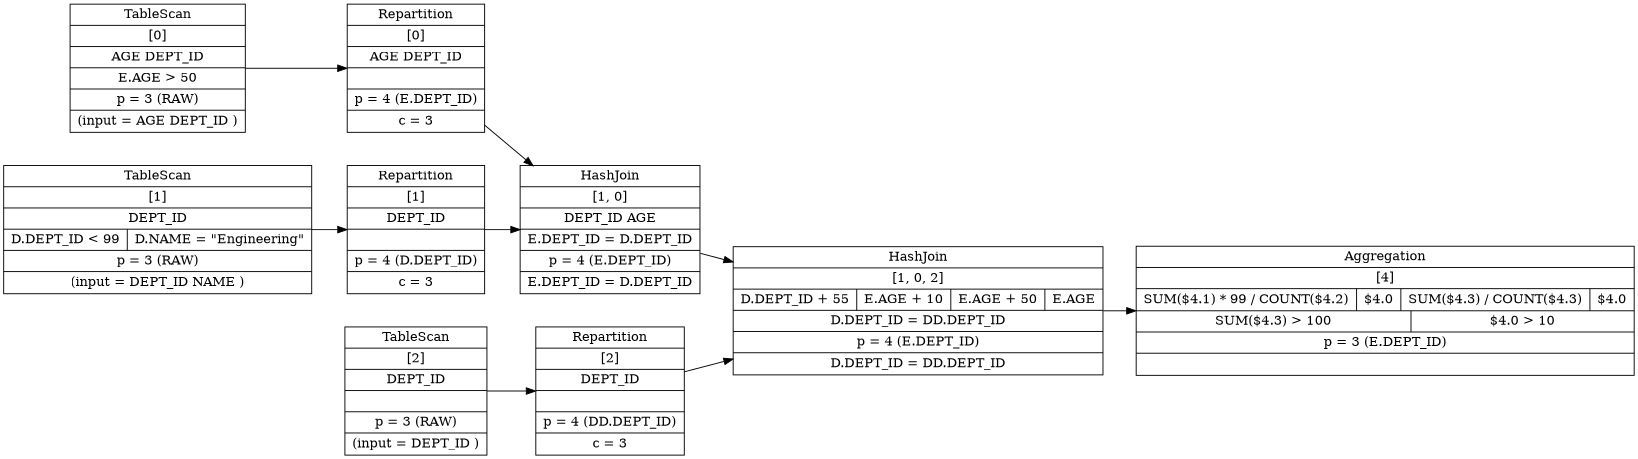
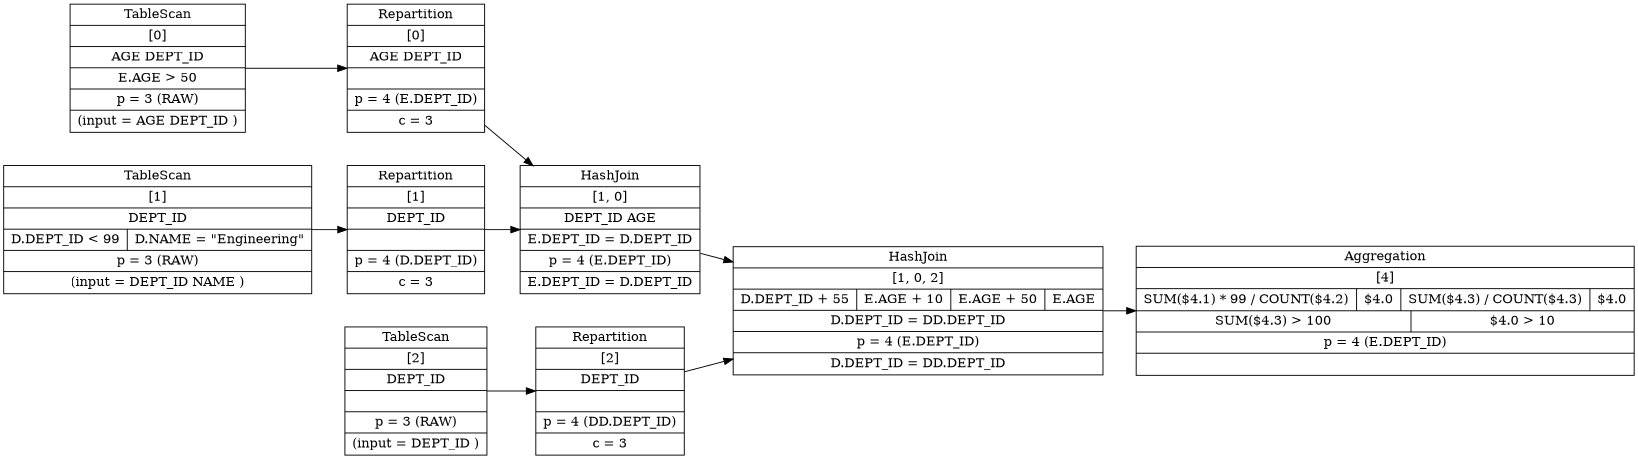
node "Aggregation": text "p = 3 (E.DEPT_ID)" -> "p = 4 (E.DEPT_ID)"
